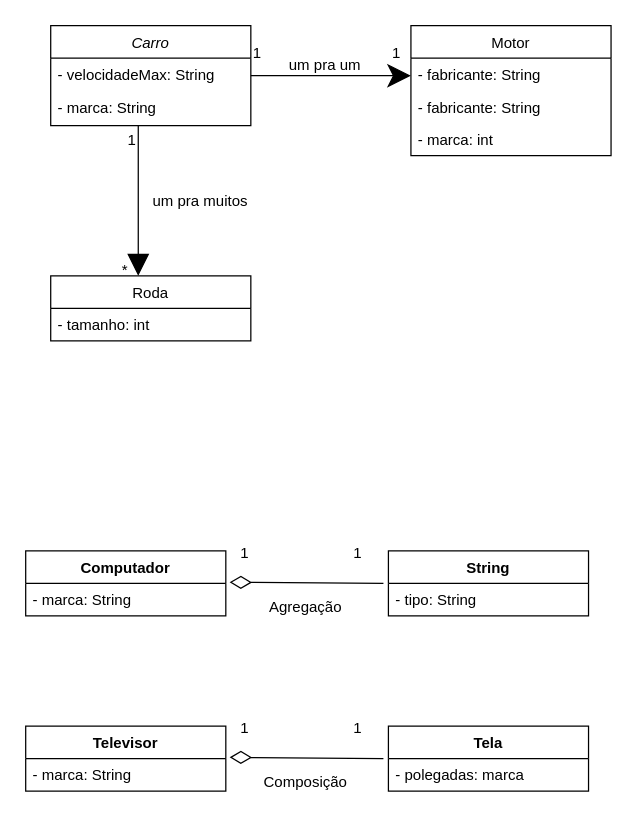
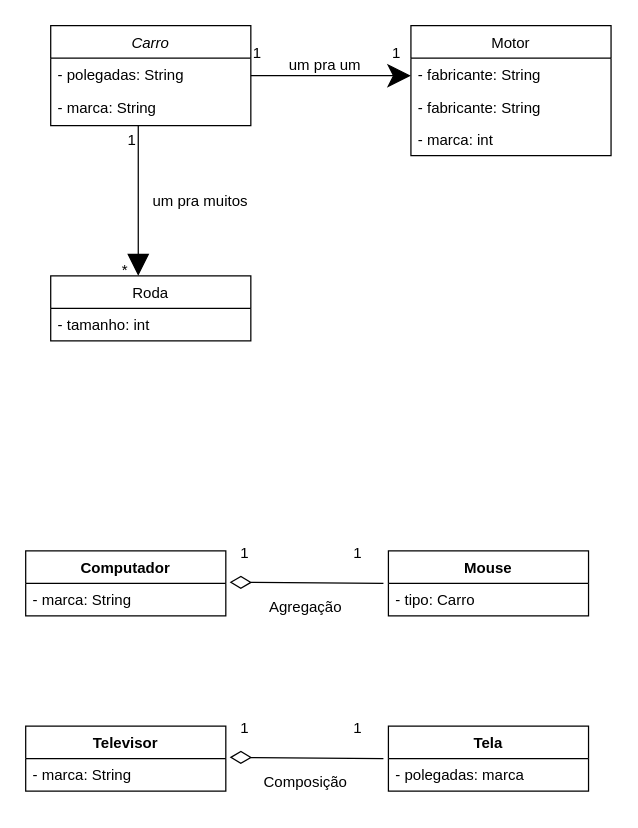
node "- velocidadeMax: String": label "- velocidadeMax: String" -> "- polegadas: String"
node "String": label "String" -> "Mouse"
node "- tipo: String": label "- tipo: String" -> "- tipo: Carro"
